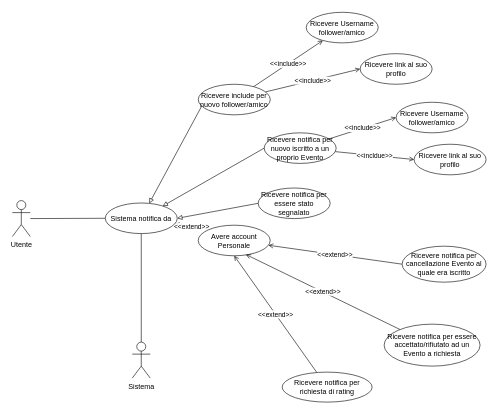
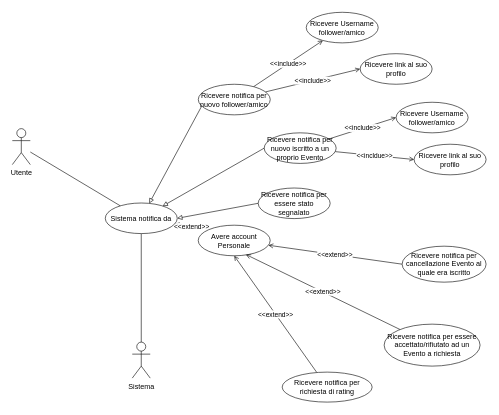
node "Ricevere include per nuovo follower/amico": label "Ricevere include per nuovo follower/amico" -> "Ricevere notifica per nuovo follower/amico"
node "Utente": moved (21, 219) -> (21, 147)
